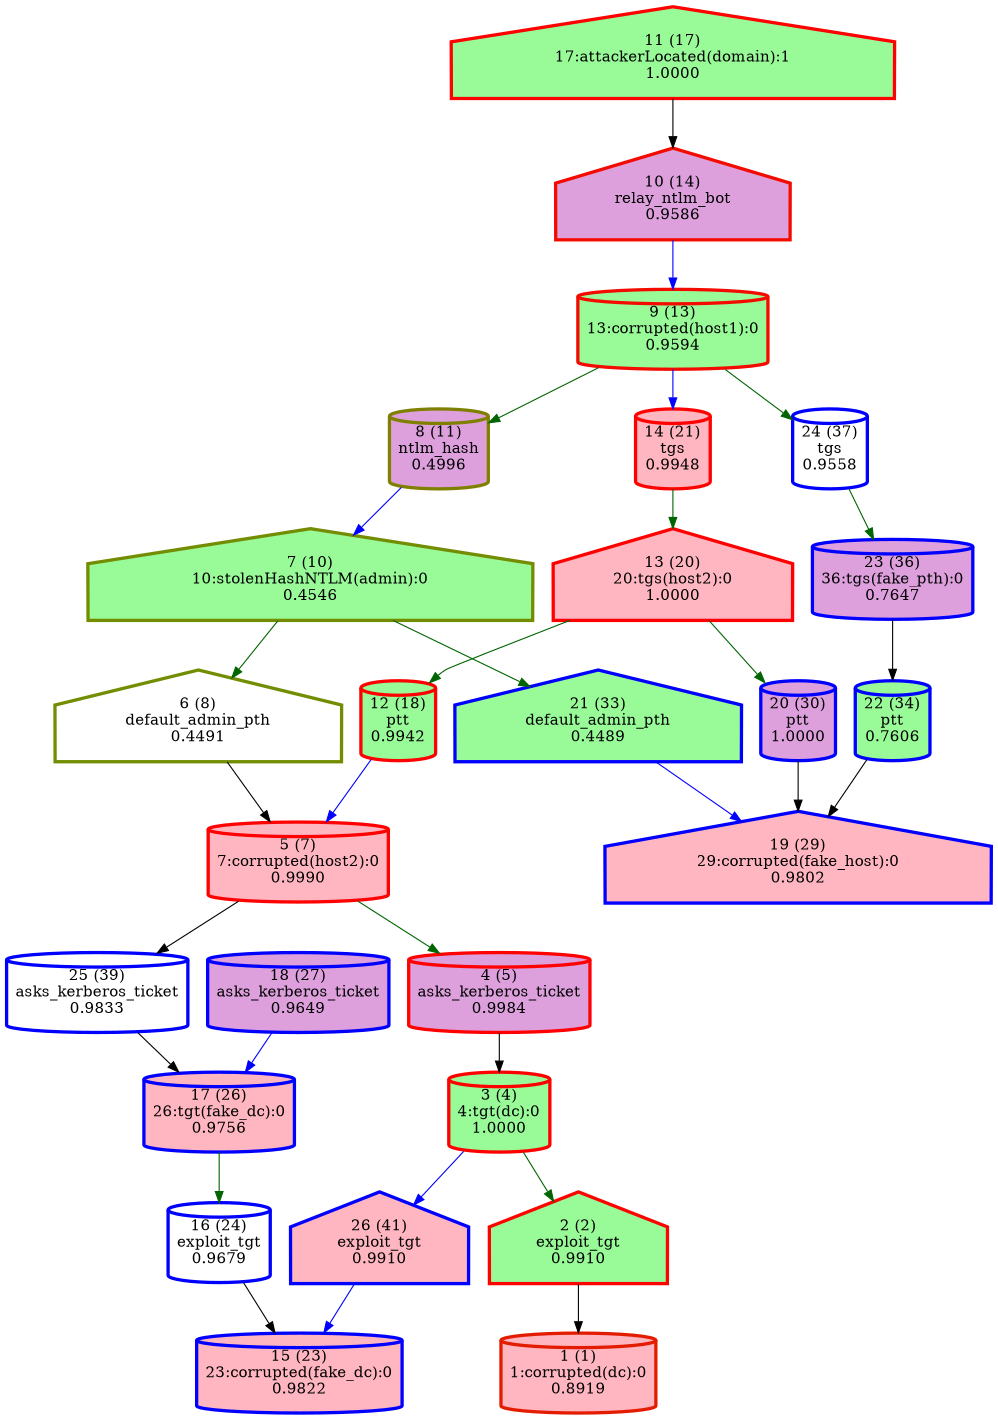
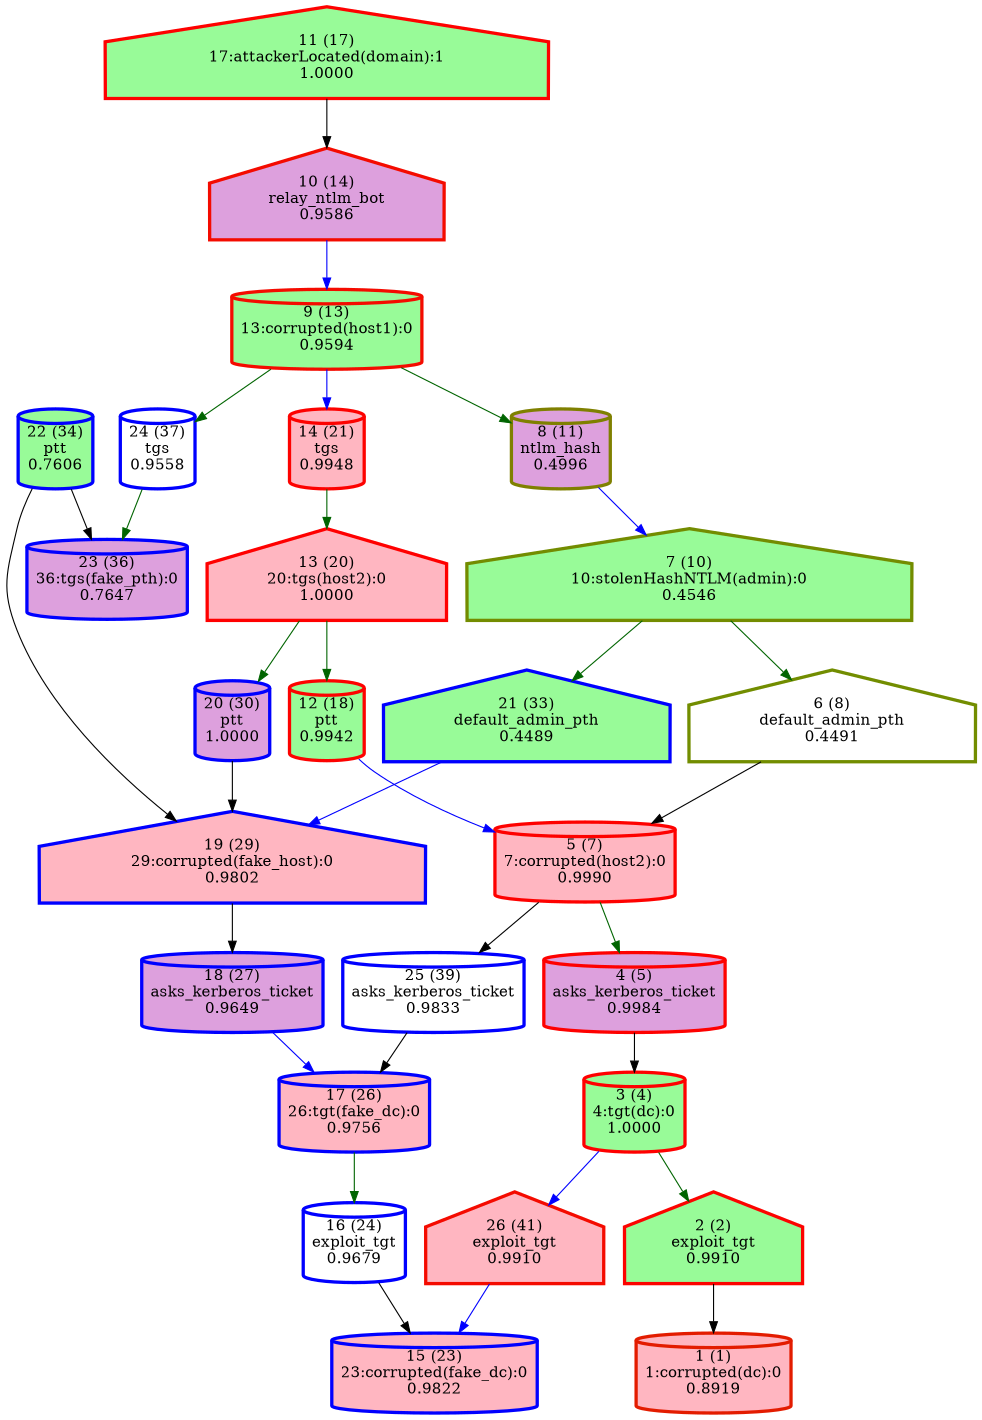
edge "23 (36) 36:tgs(fake_pth):0 0.7647" -> "22 (34) ptt 0.7606": reversed
edge "19 (29) 29:corrupted(fake_host):0 0.9802" -> "18 (27) asks_kerberos_ticket 0.9649": added
node "26 (41) exploit_tgt 0.9910": color blue -> #f40b00
